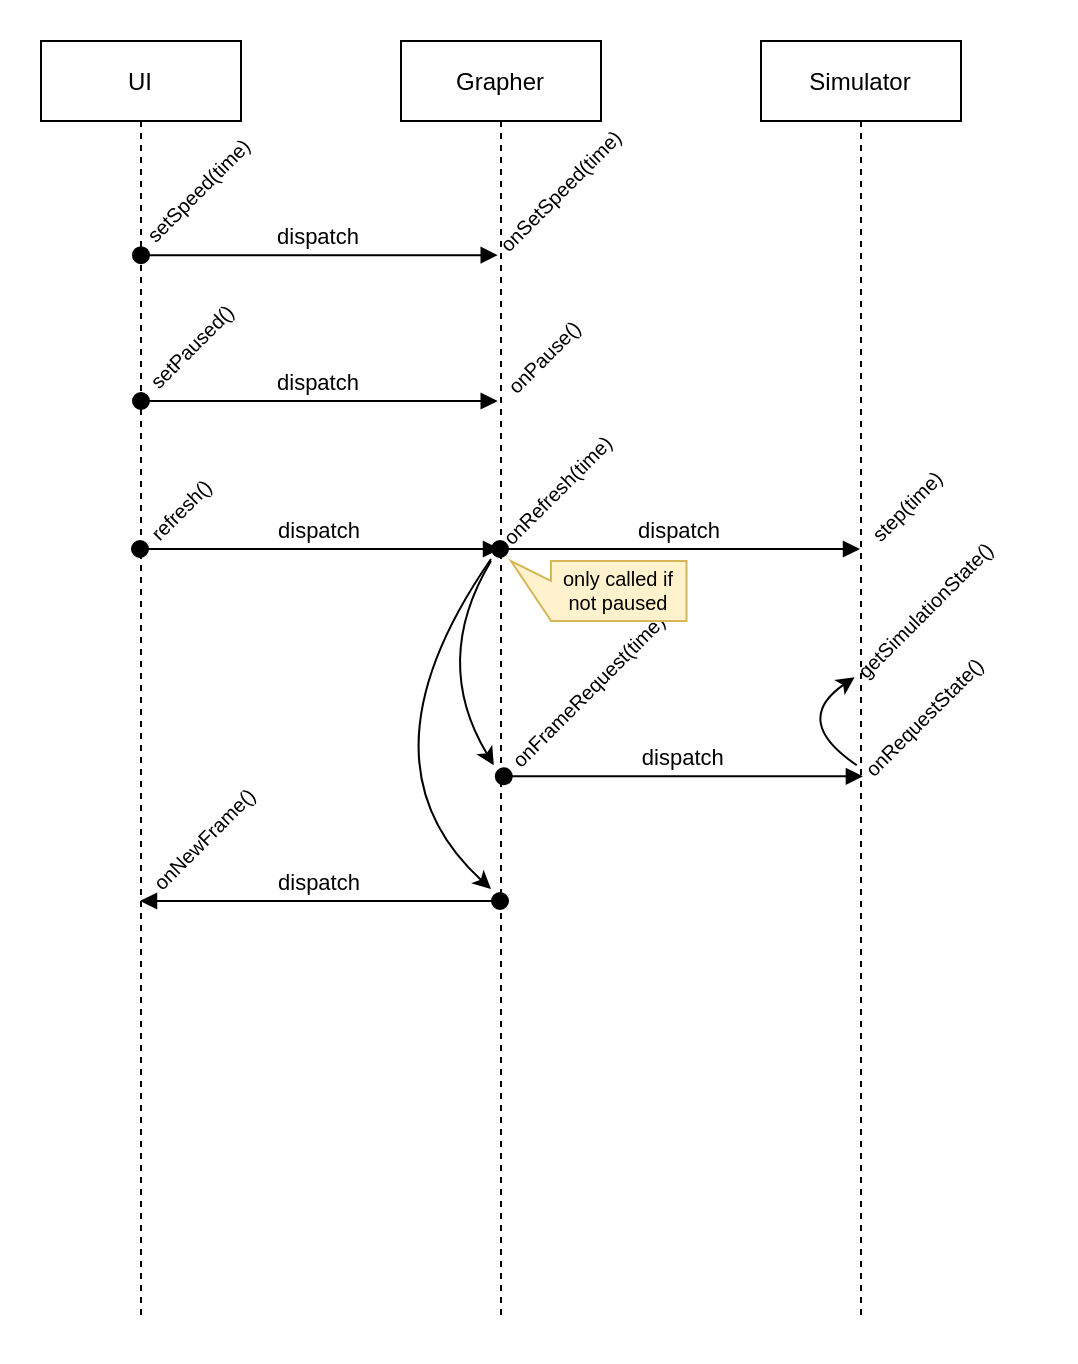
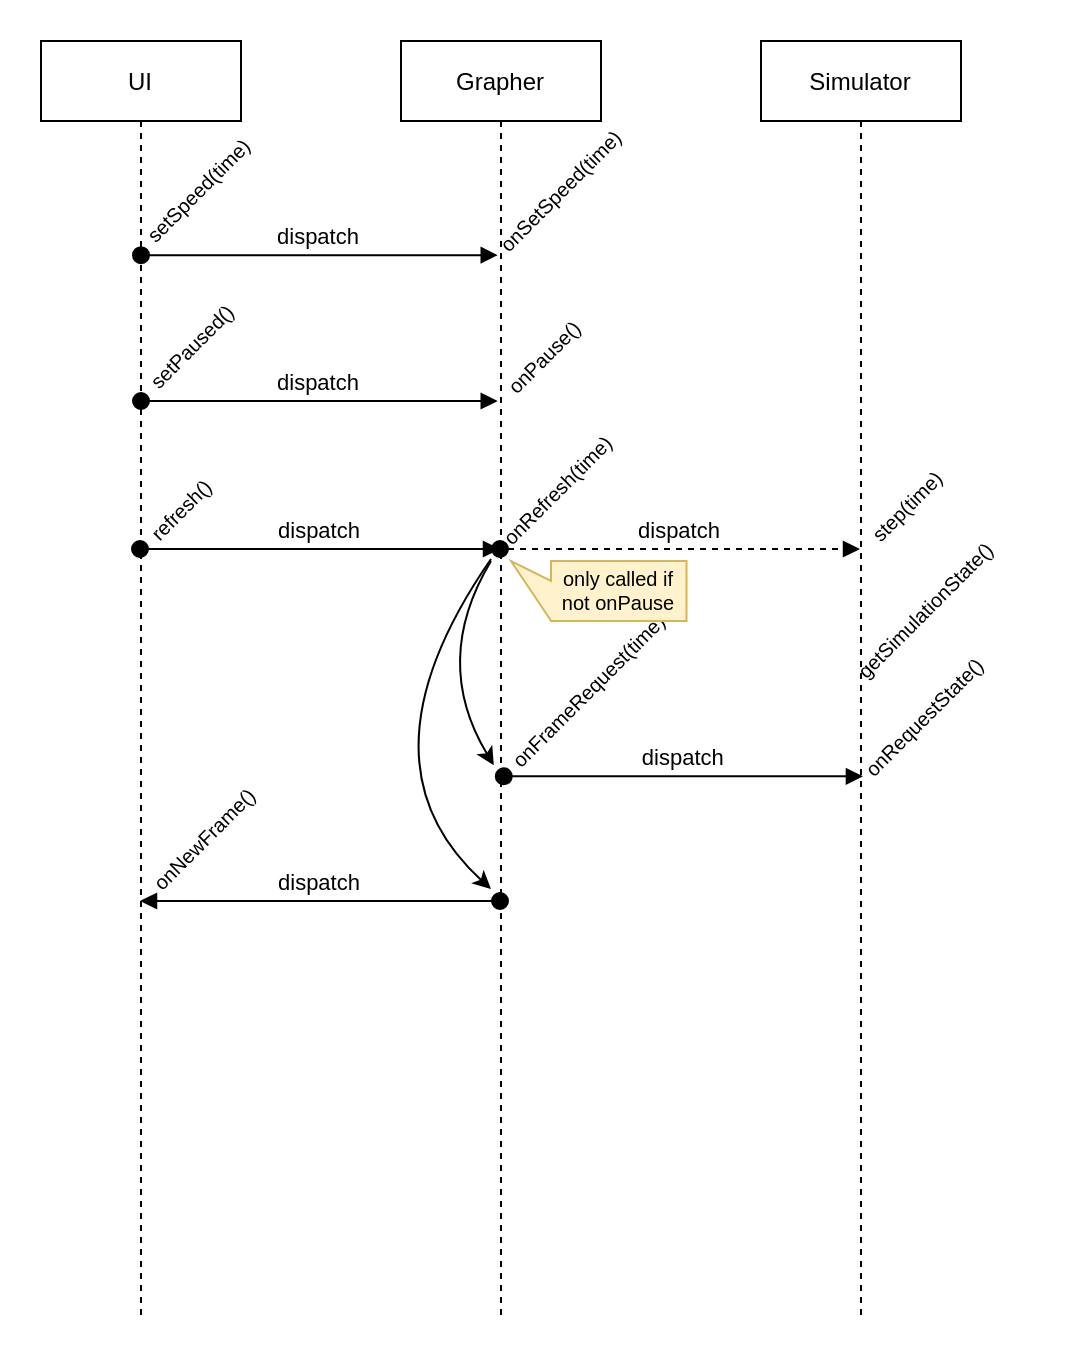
edge "Grapher" -- "Simulator": style solid -> dashed
node "only called if not paused": label "only called if not paused" -> "only called if not onPause"
edge "onRequestState()" -> "getSimulationState()": removed
